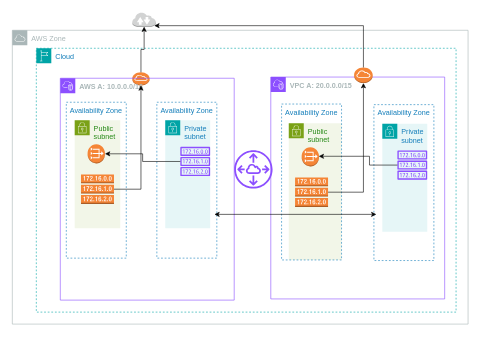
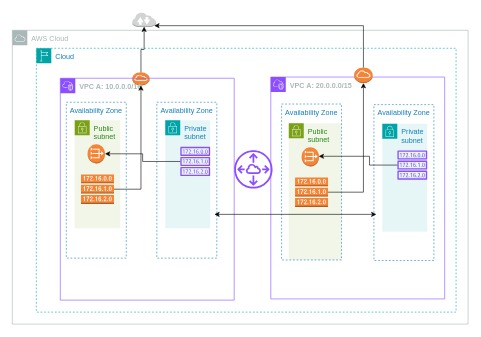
node "AWS Zone": label "AWS Zone" -> "AWS Cloud"
node "AWS A: 10.0.0.0/16": label "AWS A: 10.0.0.0/16" -> "VPC A: 10.0.0.0/16"
